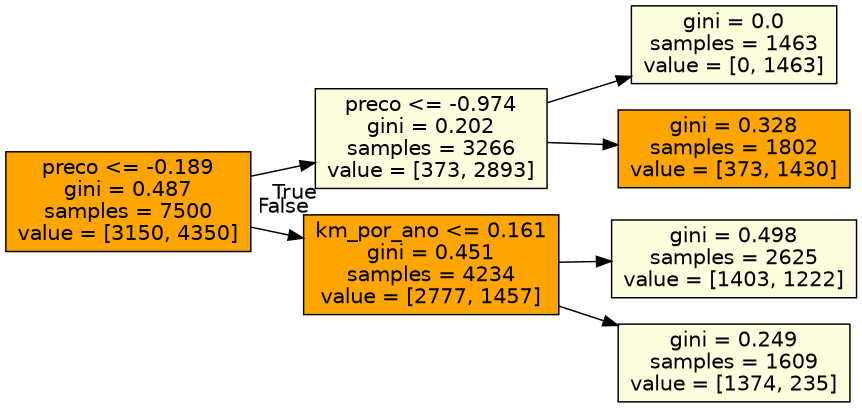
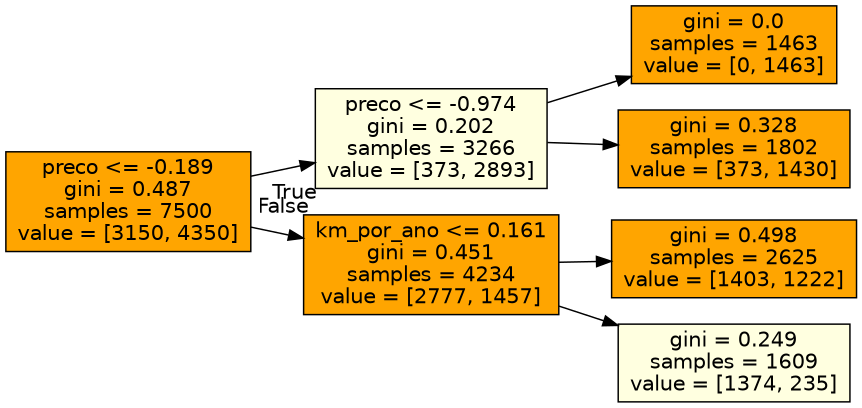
node "gini = 0.0 samples = 1463 value = [0, 1463]": fillcolor lightyellow -> orange
node "gini = 0.498 samples = 2625 value = [1403, 1222]": fillcolor lightyellow -> orange
